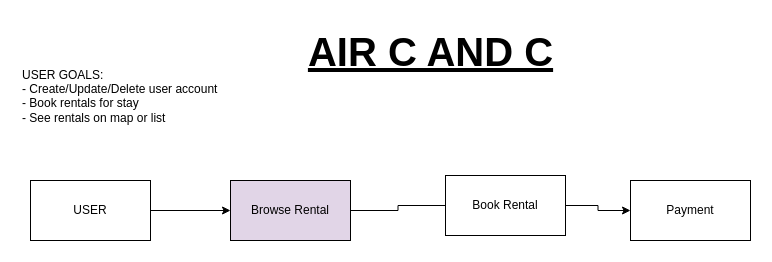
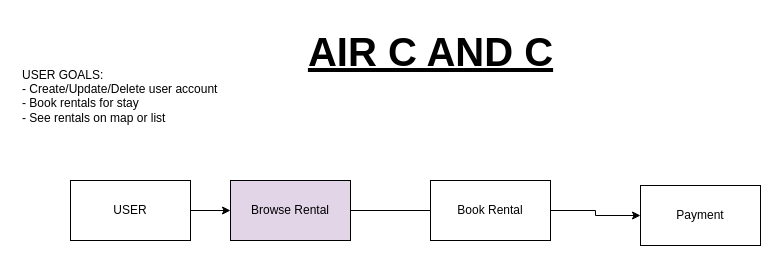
node "Book Rental": moved (506, 206) -> (491, 211)
node "USER": moved (91, 211) -> (131, 211)
node "Payment": moved (691, 211) -> (701, 216)
